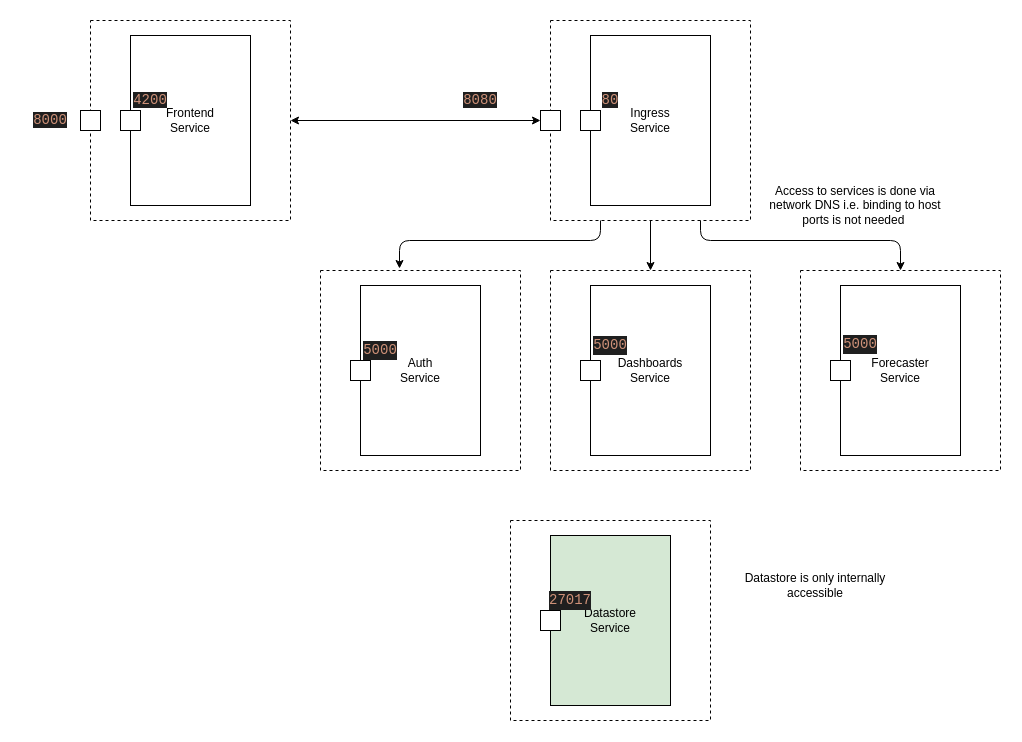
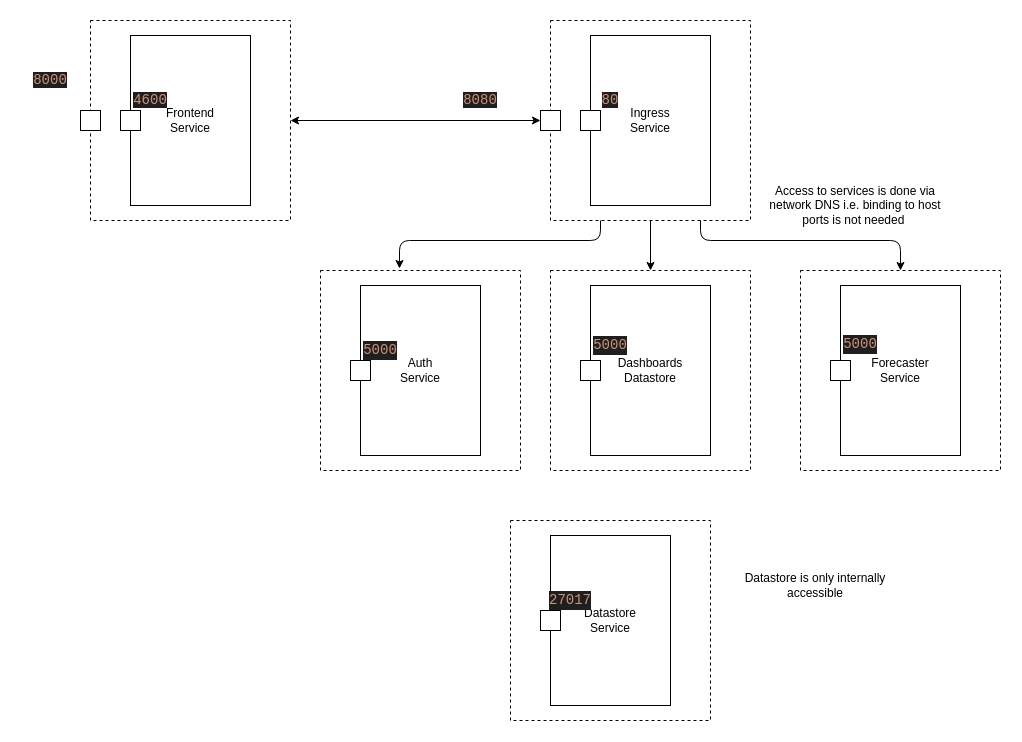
node "4200": label "4200" -> "4600"
node "8000": moved (51, 121) -> (51, 81)
node "Dashboards Service": label "Dashboards Service" -> "Dashboards Datastore"
node "Datastore Service": fillcolor #d5e8d4 -> #ffffff
